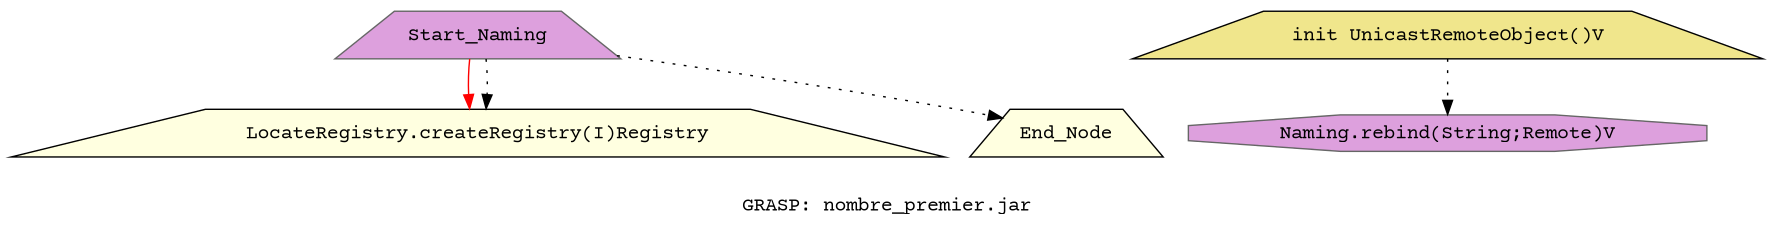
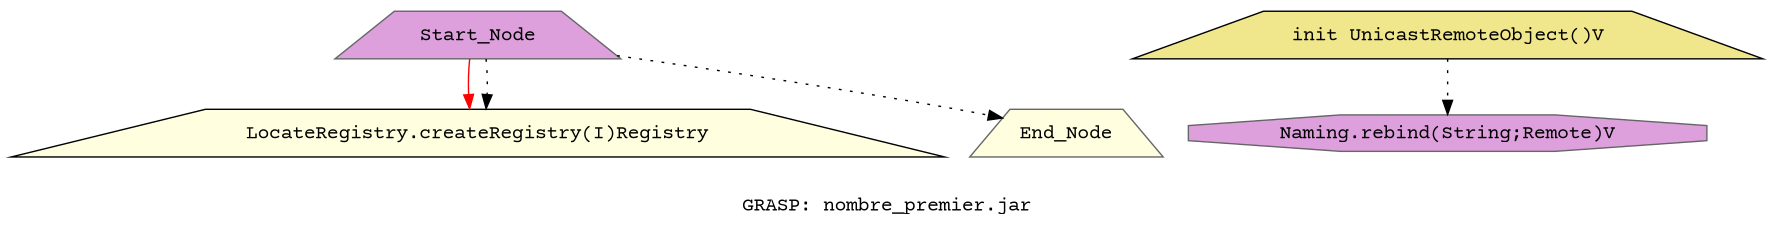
node "Start_Naming": label "Start_Naming" -> "Start_Node"
node "End_Node": color black -> gray40
